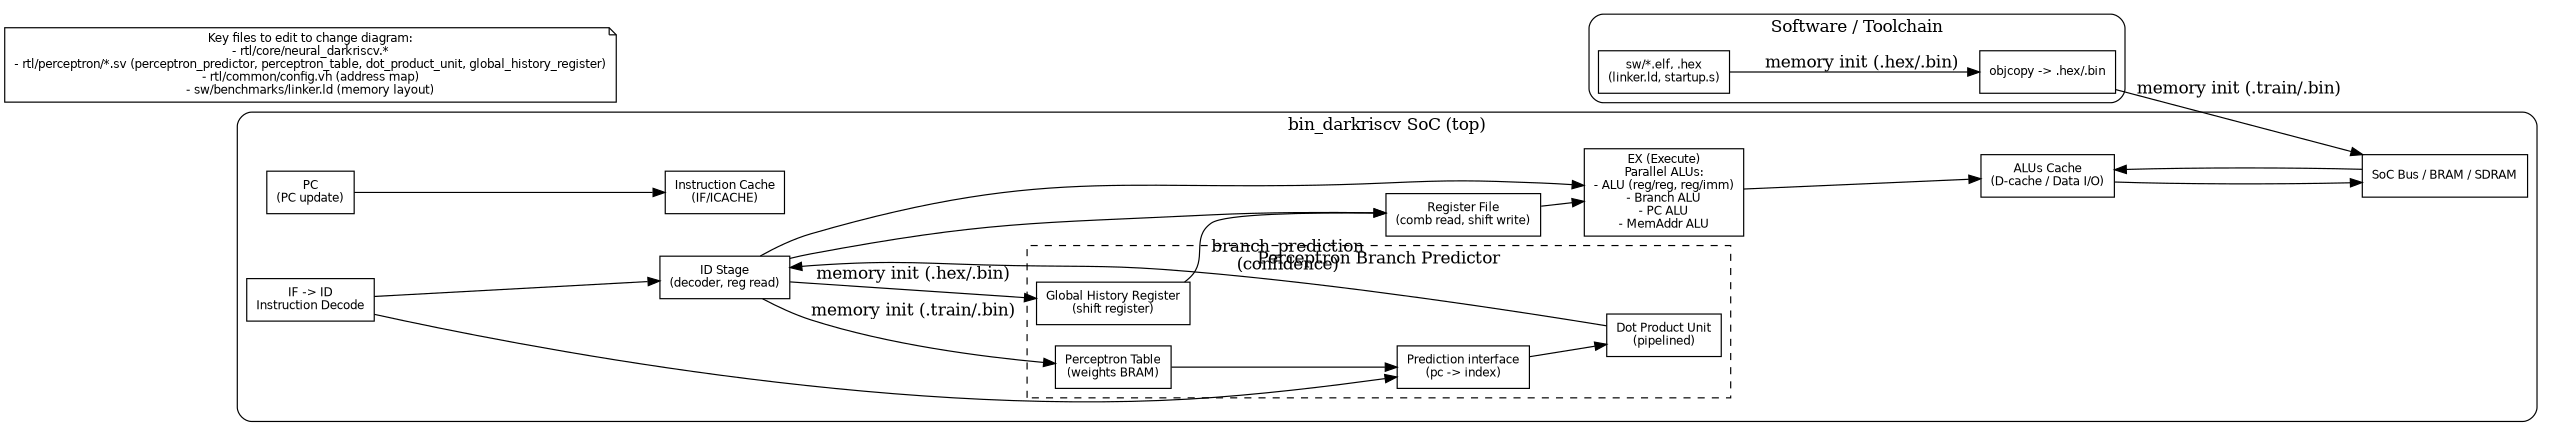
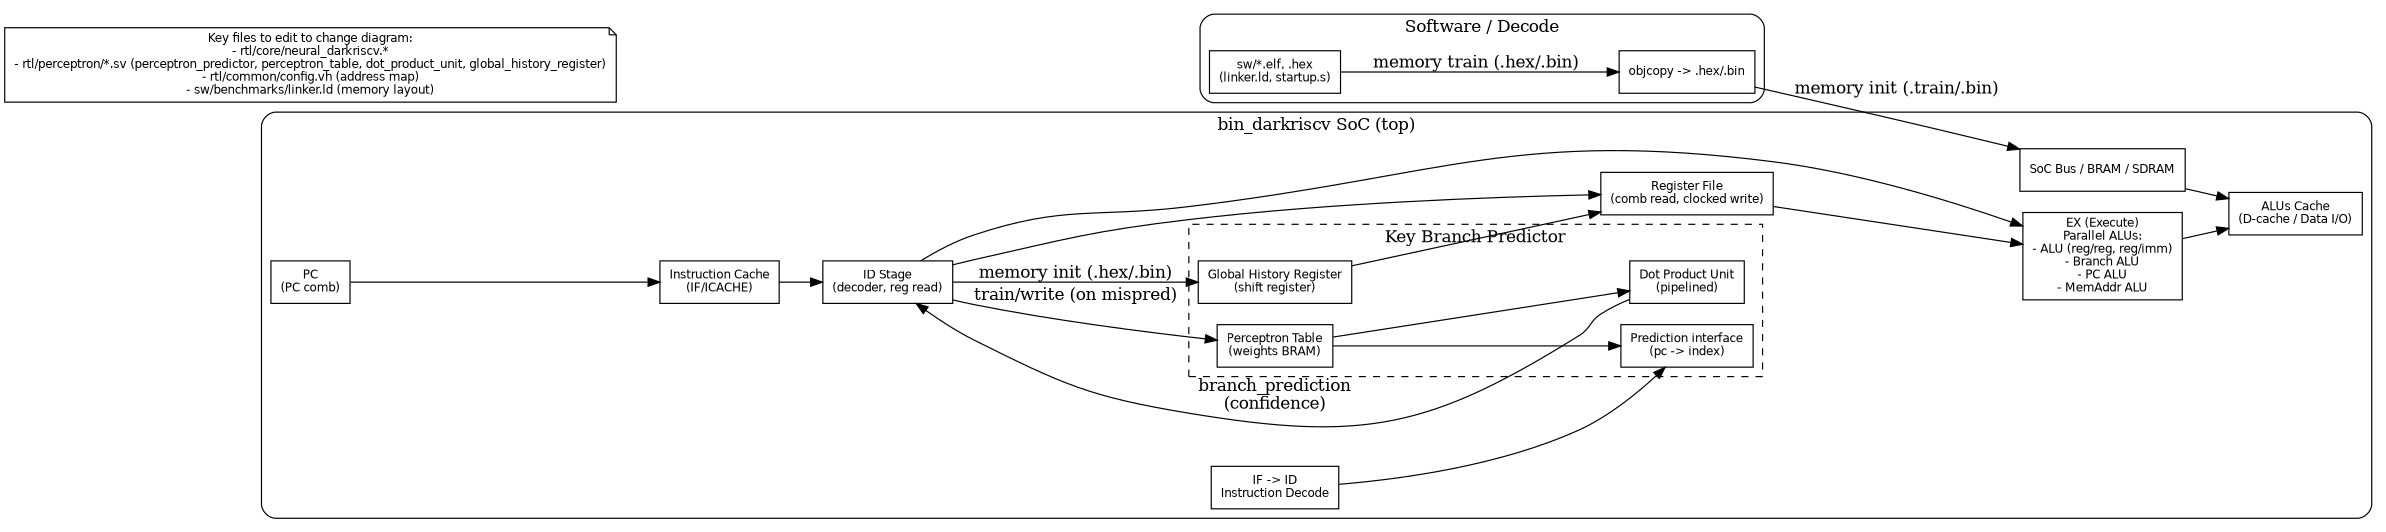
cluster "Software / Toolchain": label "Software / Toolchain" -> "Software / Decode"
edge "sw/*.elf, .hex (linker.ld, startup.s)" -> "objcopy -> .hex/.bin": label "memory init (.hex/.bin)" -> "memory train (.hex/.bin)"
edge "ALUs Cache (D-cache / Data I/O)" -> "SoC Bus / BRAM / SDRAM": removed
node "PC (PC update)": label "PC (PC update)" -> "PC (PC comb)"
node "Register File (comb read, shift write)": label "Register File (comb read, shift write)" -> "Register File (comb read, clocked write)"
cluster "Perceptron Branch Predictor": label "Perceptron Branch Predictor" -> "Key Branch Predictor"
edge "IF -> ID Instruction Decode" -> "ID Stage (decoder, reg read)": now "Instruction Cache (IF/ICACHE)" -> "ID Stage (decoder, reg read)"
edge "ID Stage (decoder, reg read)" -> "Perceptron Table (weights BRAM)": label "memory init (.train/.bin)" -> "train/write (on mispred)"
edge "Prediction interface (pc -> index)" -> "Dot Product Unit (pipelined)": now "Perceptron Table (weights BRAM)" -> "Dot Product Unit (pipelined)"
